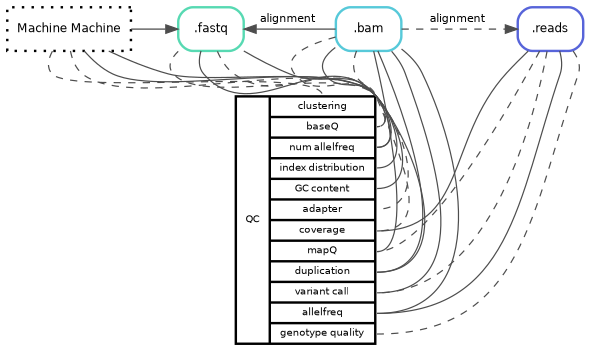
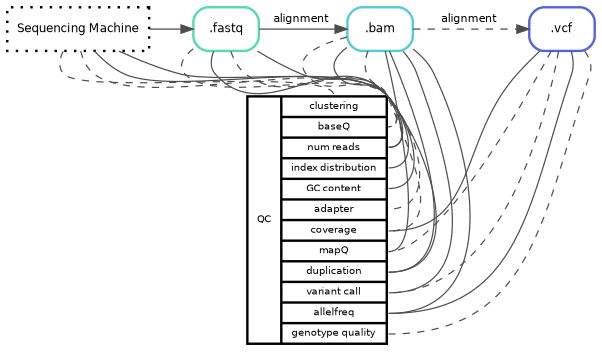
node "Machine Machine": label "Machine Machine" -> "Sequencing Machine"
edge ".bam" -> ".fastq": reversed
node ".reads": label ".reads" -> ".vcf"
node "QC": text "num allelfreq" -> "num reads"
